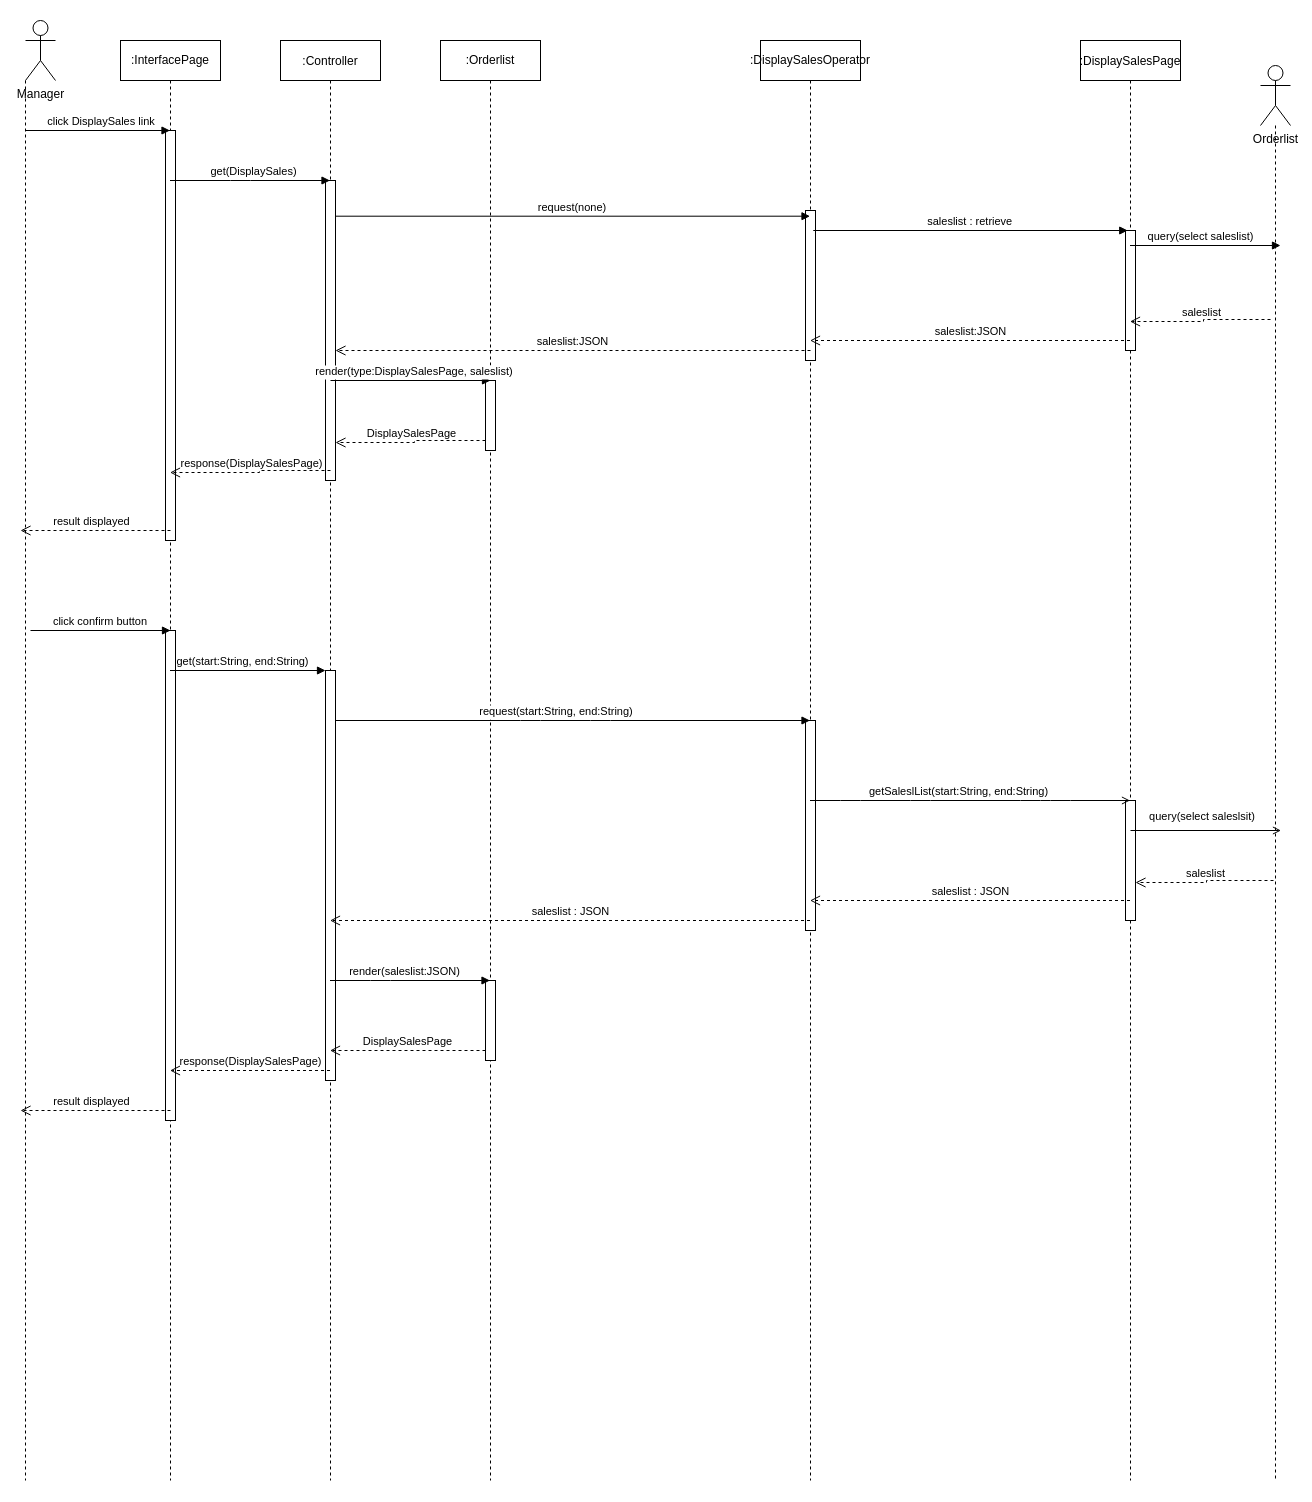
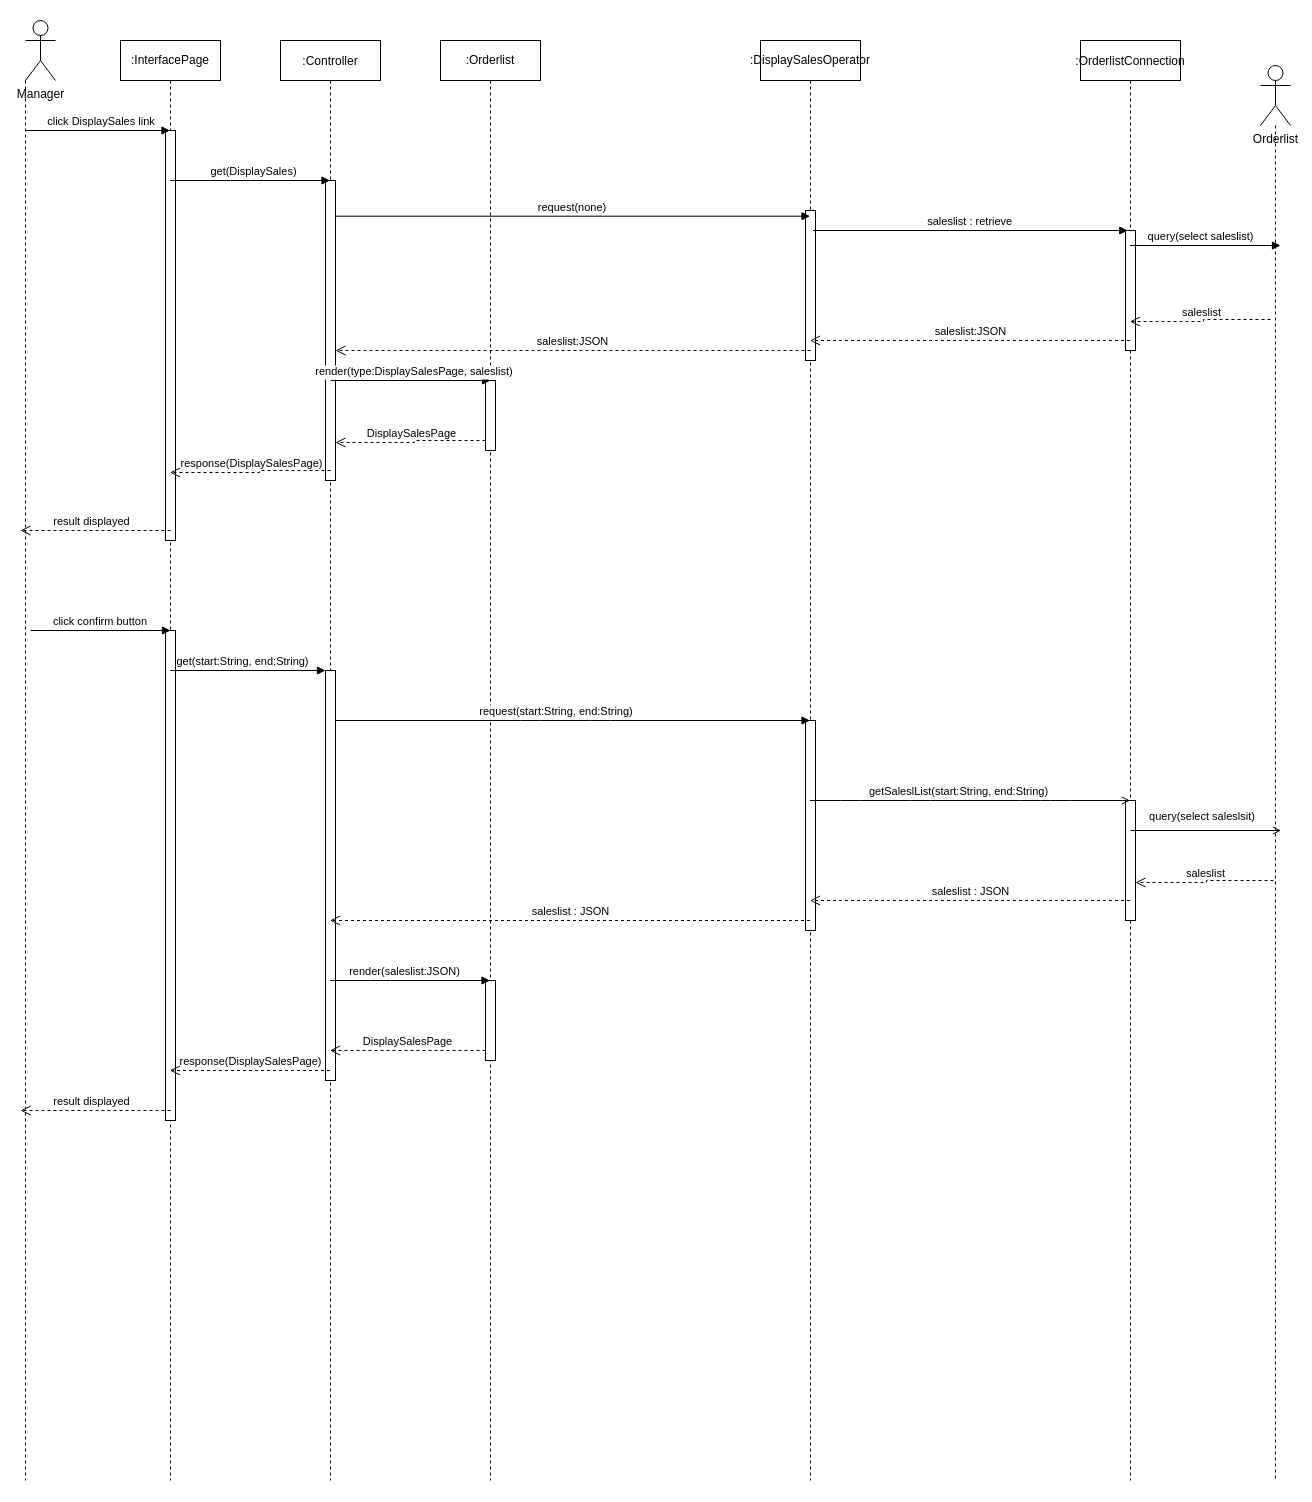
node ":DisplaySalesPage": label ":DisplaySalesPage" -> ":OrderlistConnection"
